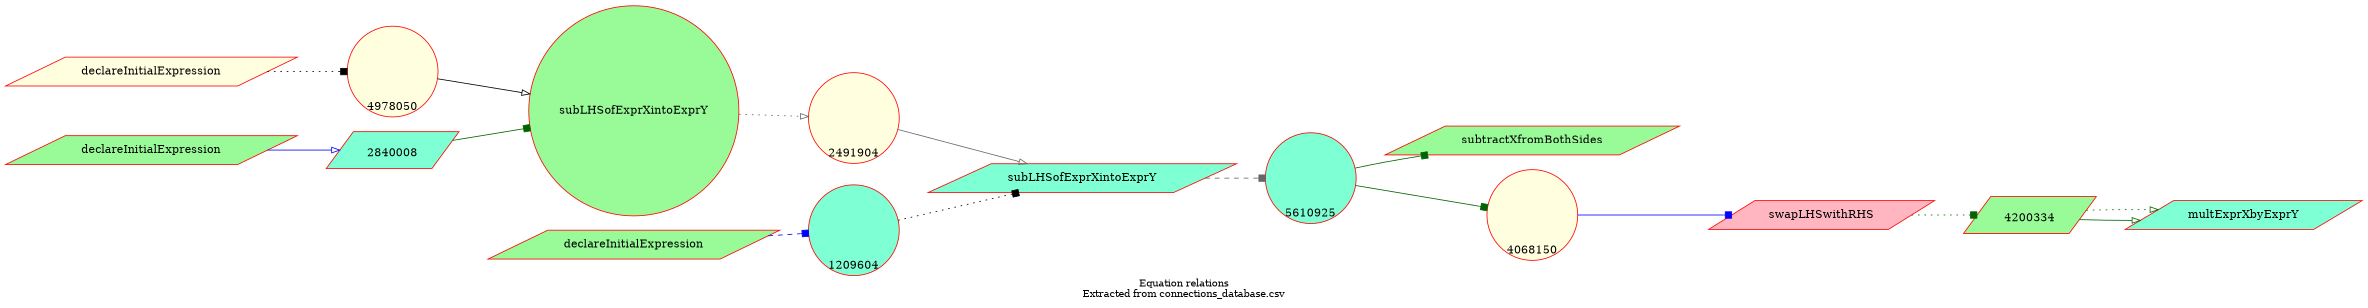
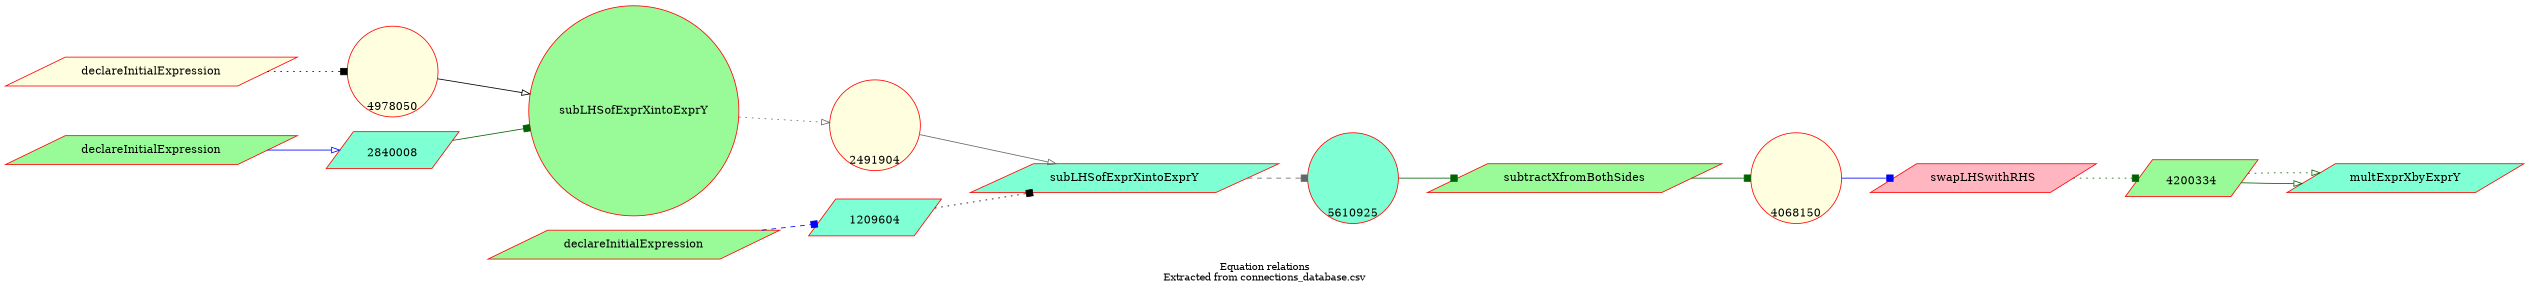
edge "5610925" -> "4068150": now "subtractXfromBothSides" -> "4068150"
node "1209604": shape circle -> parallelogram
